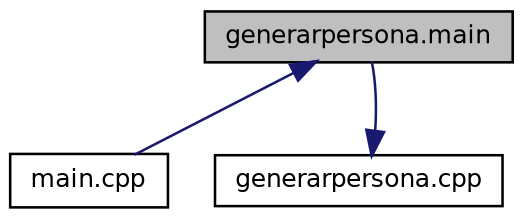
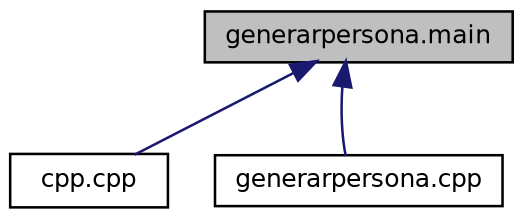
edge "generarpersona.main" -> "generarpersona.cpp": reversed
node "main.cpp": label "main.cpp" -> "cpp.cpp"
